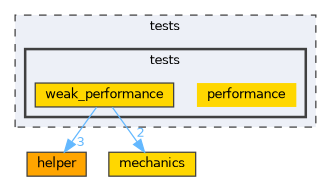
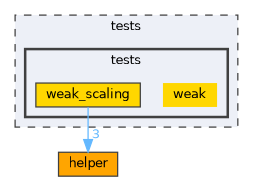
node "weak_performance": label "weak_performance" -> "weak_scaling"
node "performance": label "performance" -> "weak"
node "mechanics": removed
